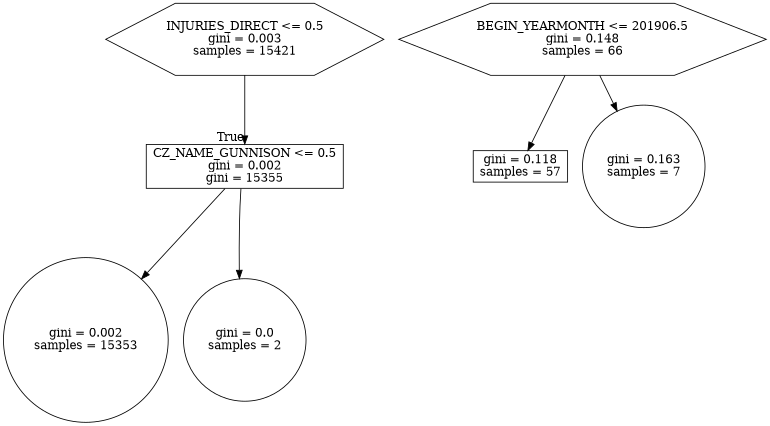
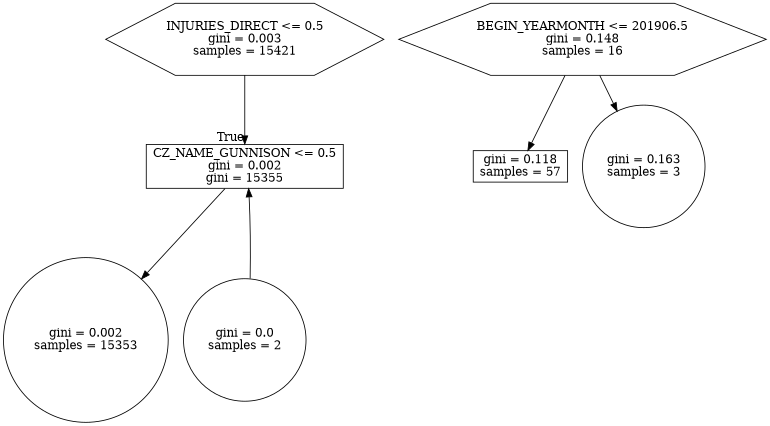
node "BEGIN_YEARMONTH <= 201906.5 gini = 0.148 samples = 66": label "BEGIN_YEARMONTH <= 201906.5 gini = 0.148 samples = 66" -> "BEGIN_YEARMONTH <= 201906.5 gini = 0.148 samples = 16"
node "gini = 0.163 samples = 7": label "gini = 0.163 samples = 7" -> "gini = 0.163 samples = 3"
edge "CZ_NAME_GUNNISON <= 0.5 gini = 0.002 gini = 15355" -> "gini = 0.0 samples = 2": reversed
